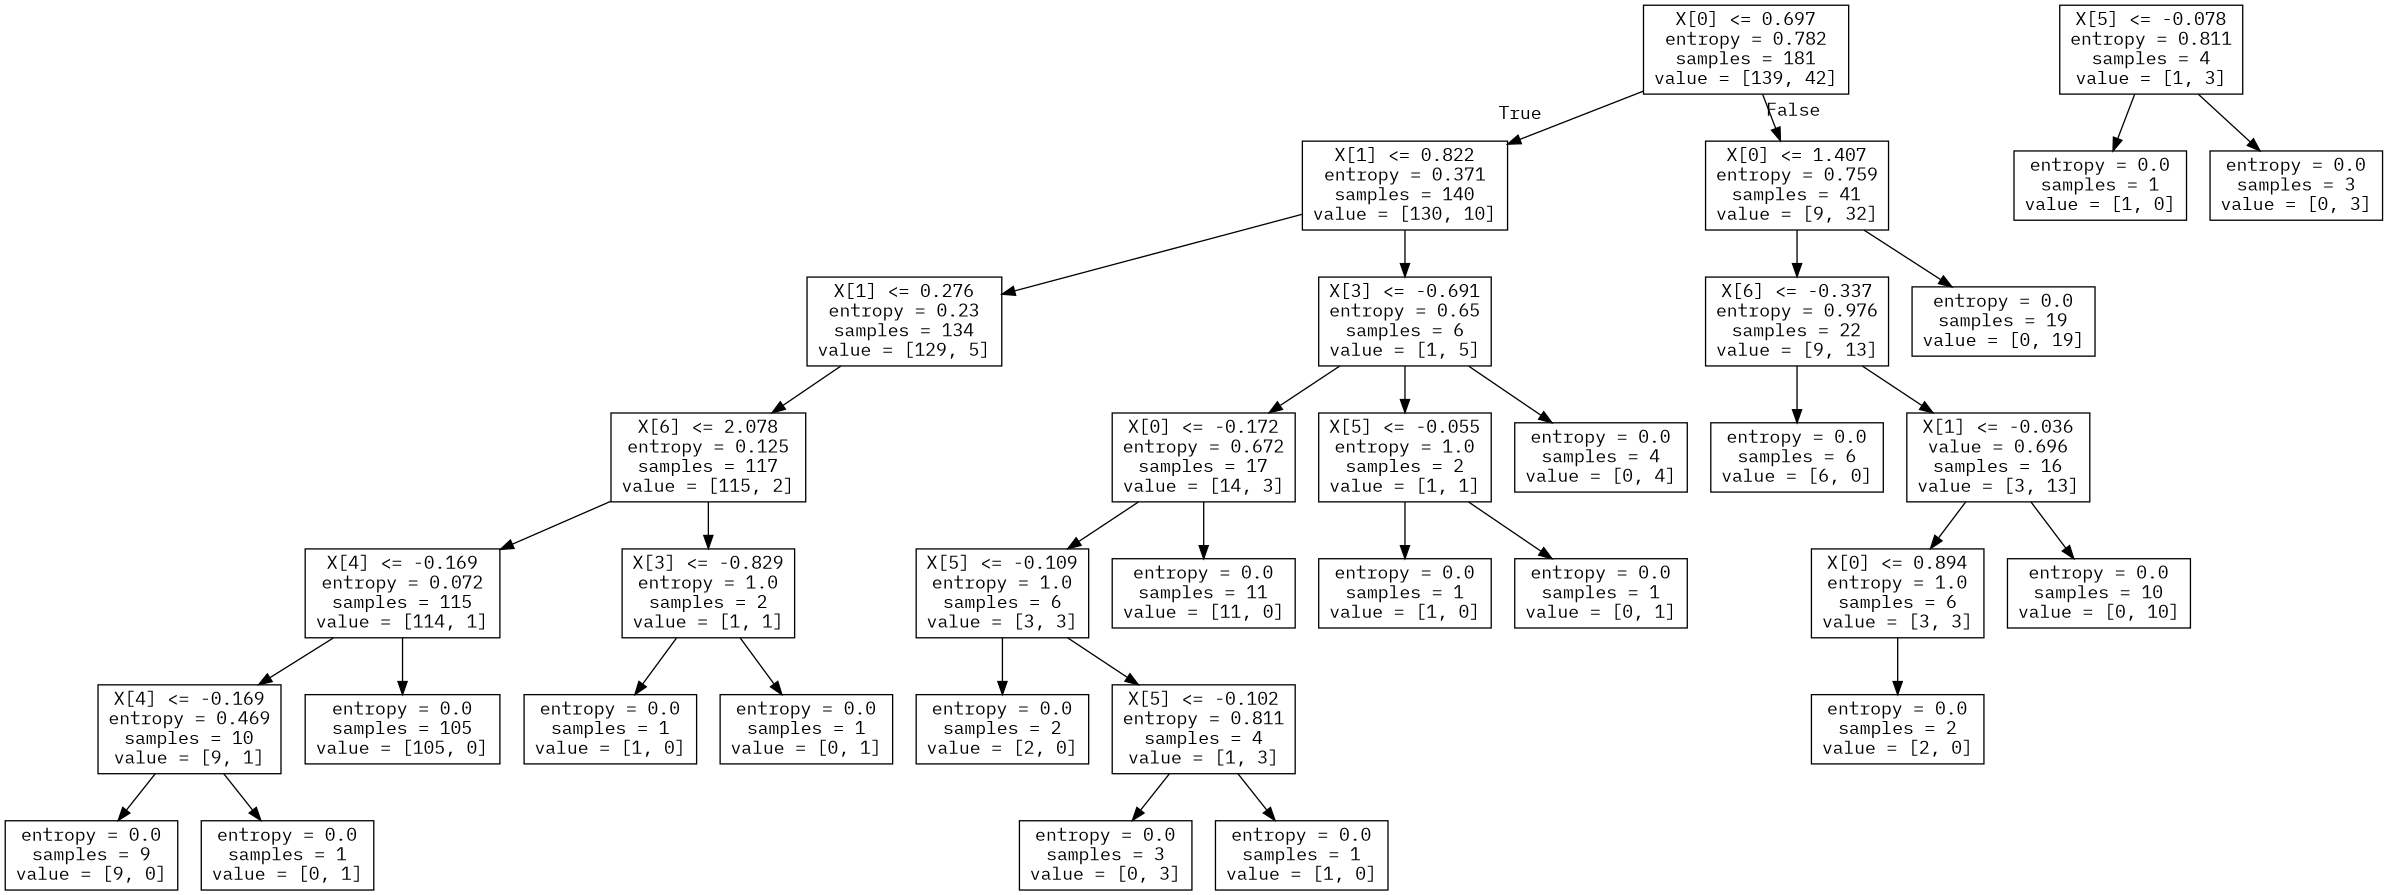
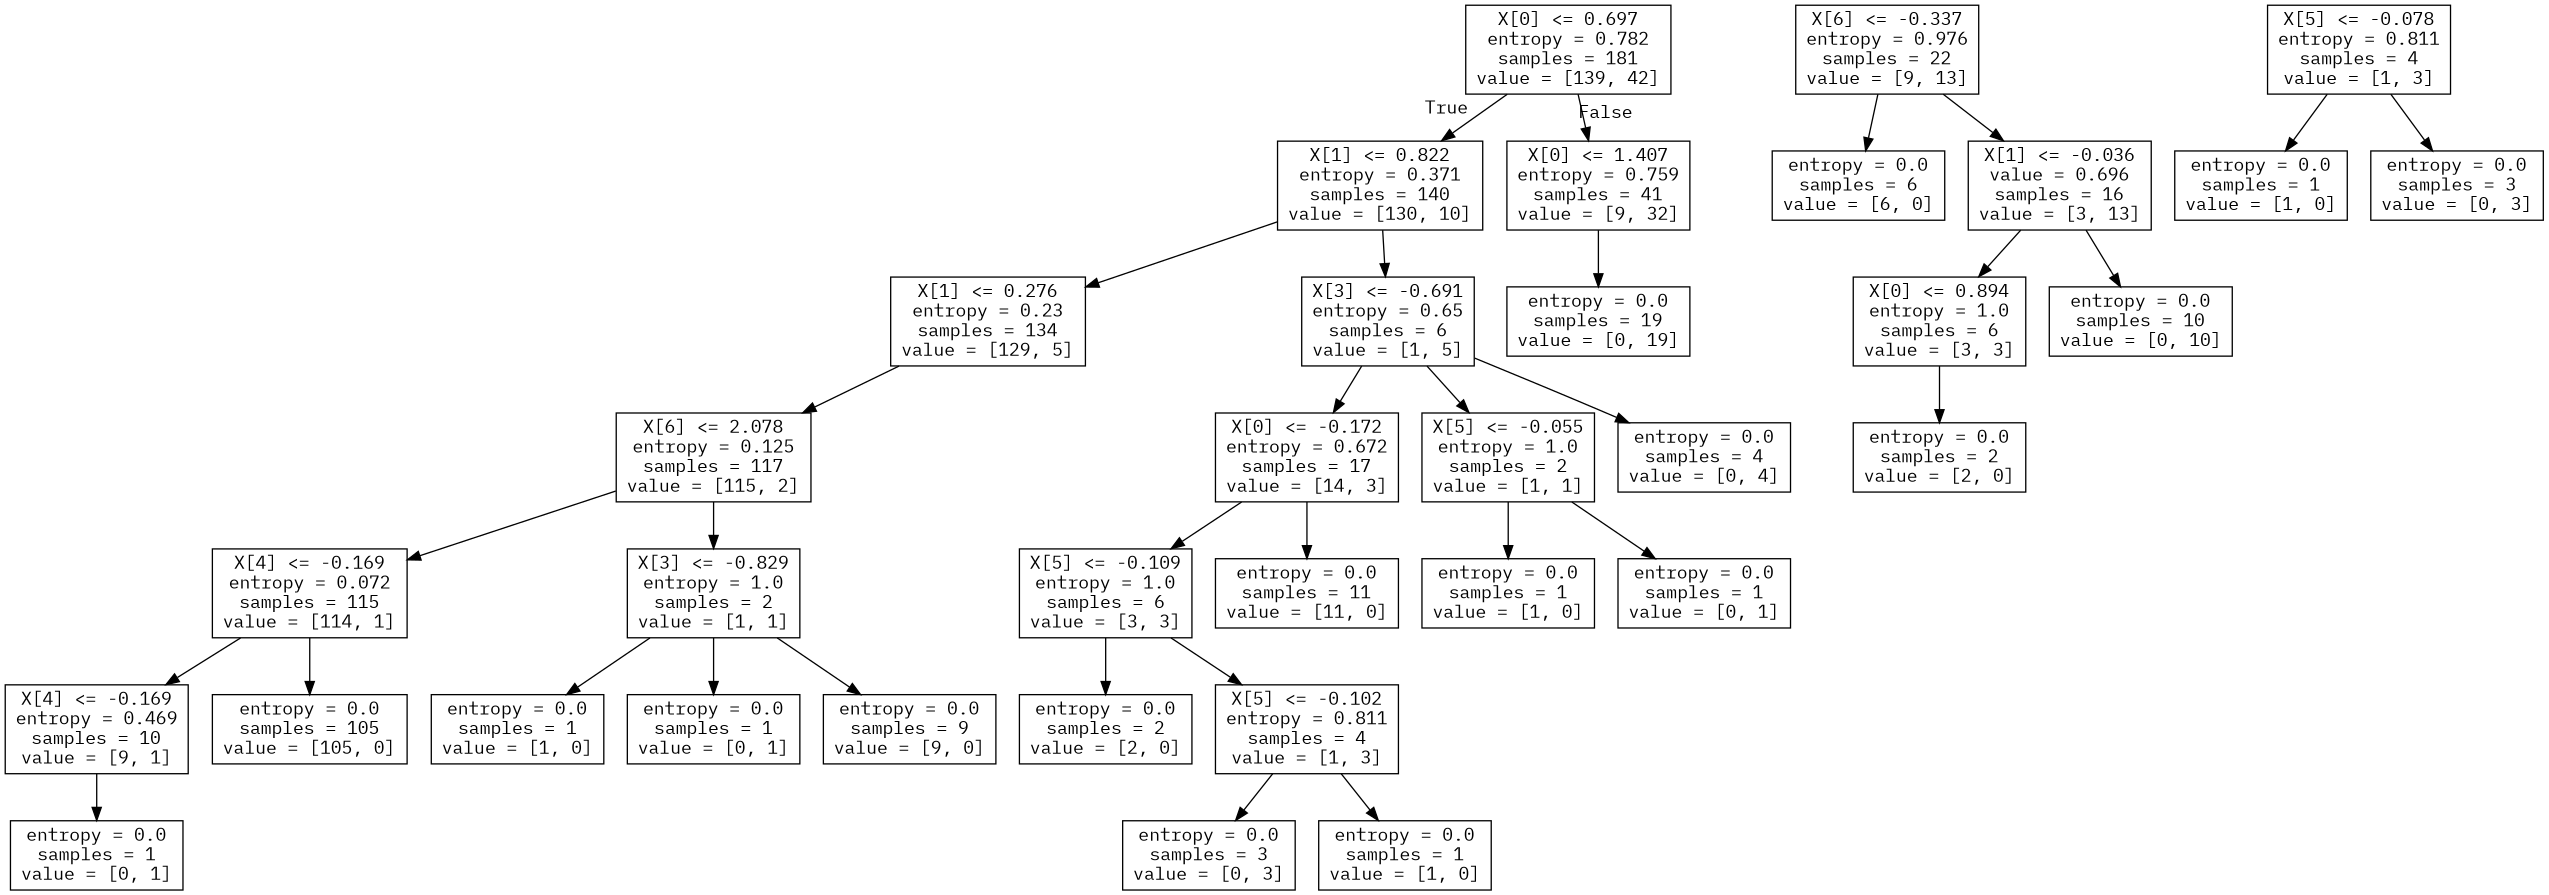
edge "X[0] <= 1.407 entropy = 0.759 samples = 41 value = [9, 32]" -> "X[6] <= -0.337 entropy = 0.976 samples = 22 value = [9, 13]": removed
edge "X[4] <= -0.169 entropy = 0.469 samples = 10 value = [9, 1]" -> "entropy = 0.0 samples = 9 value = [9, 0]": now "X[3] <= -0.829 entropy = 1.0 samples = 2 value = [1, 1]" -> "entropy = 0.0 samples = 9 value = [9, 0]"
